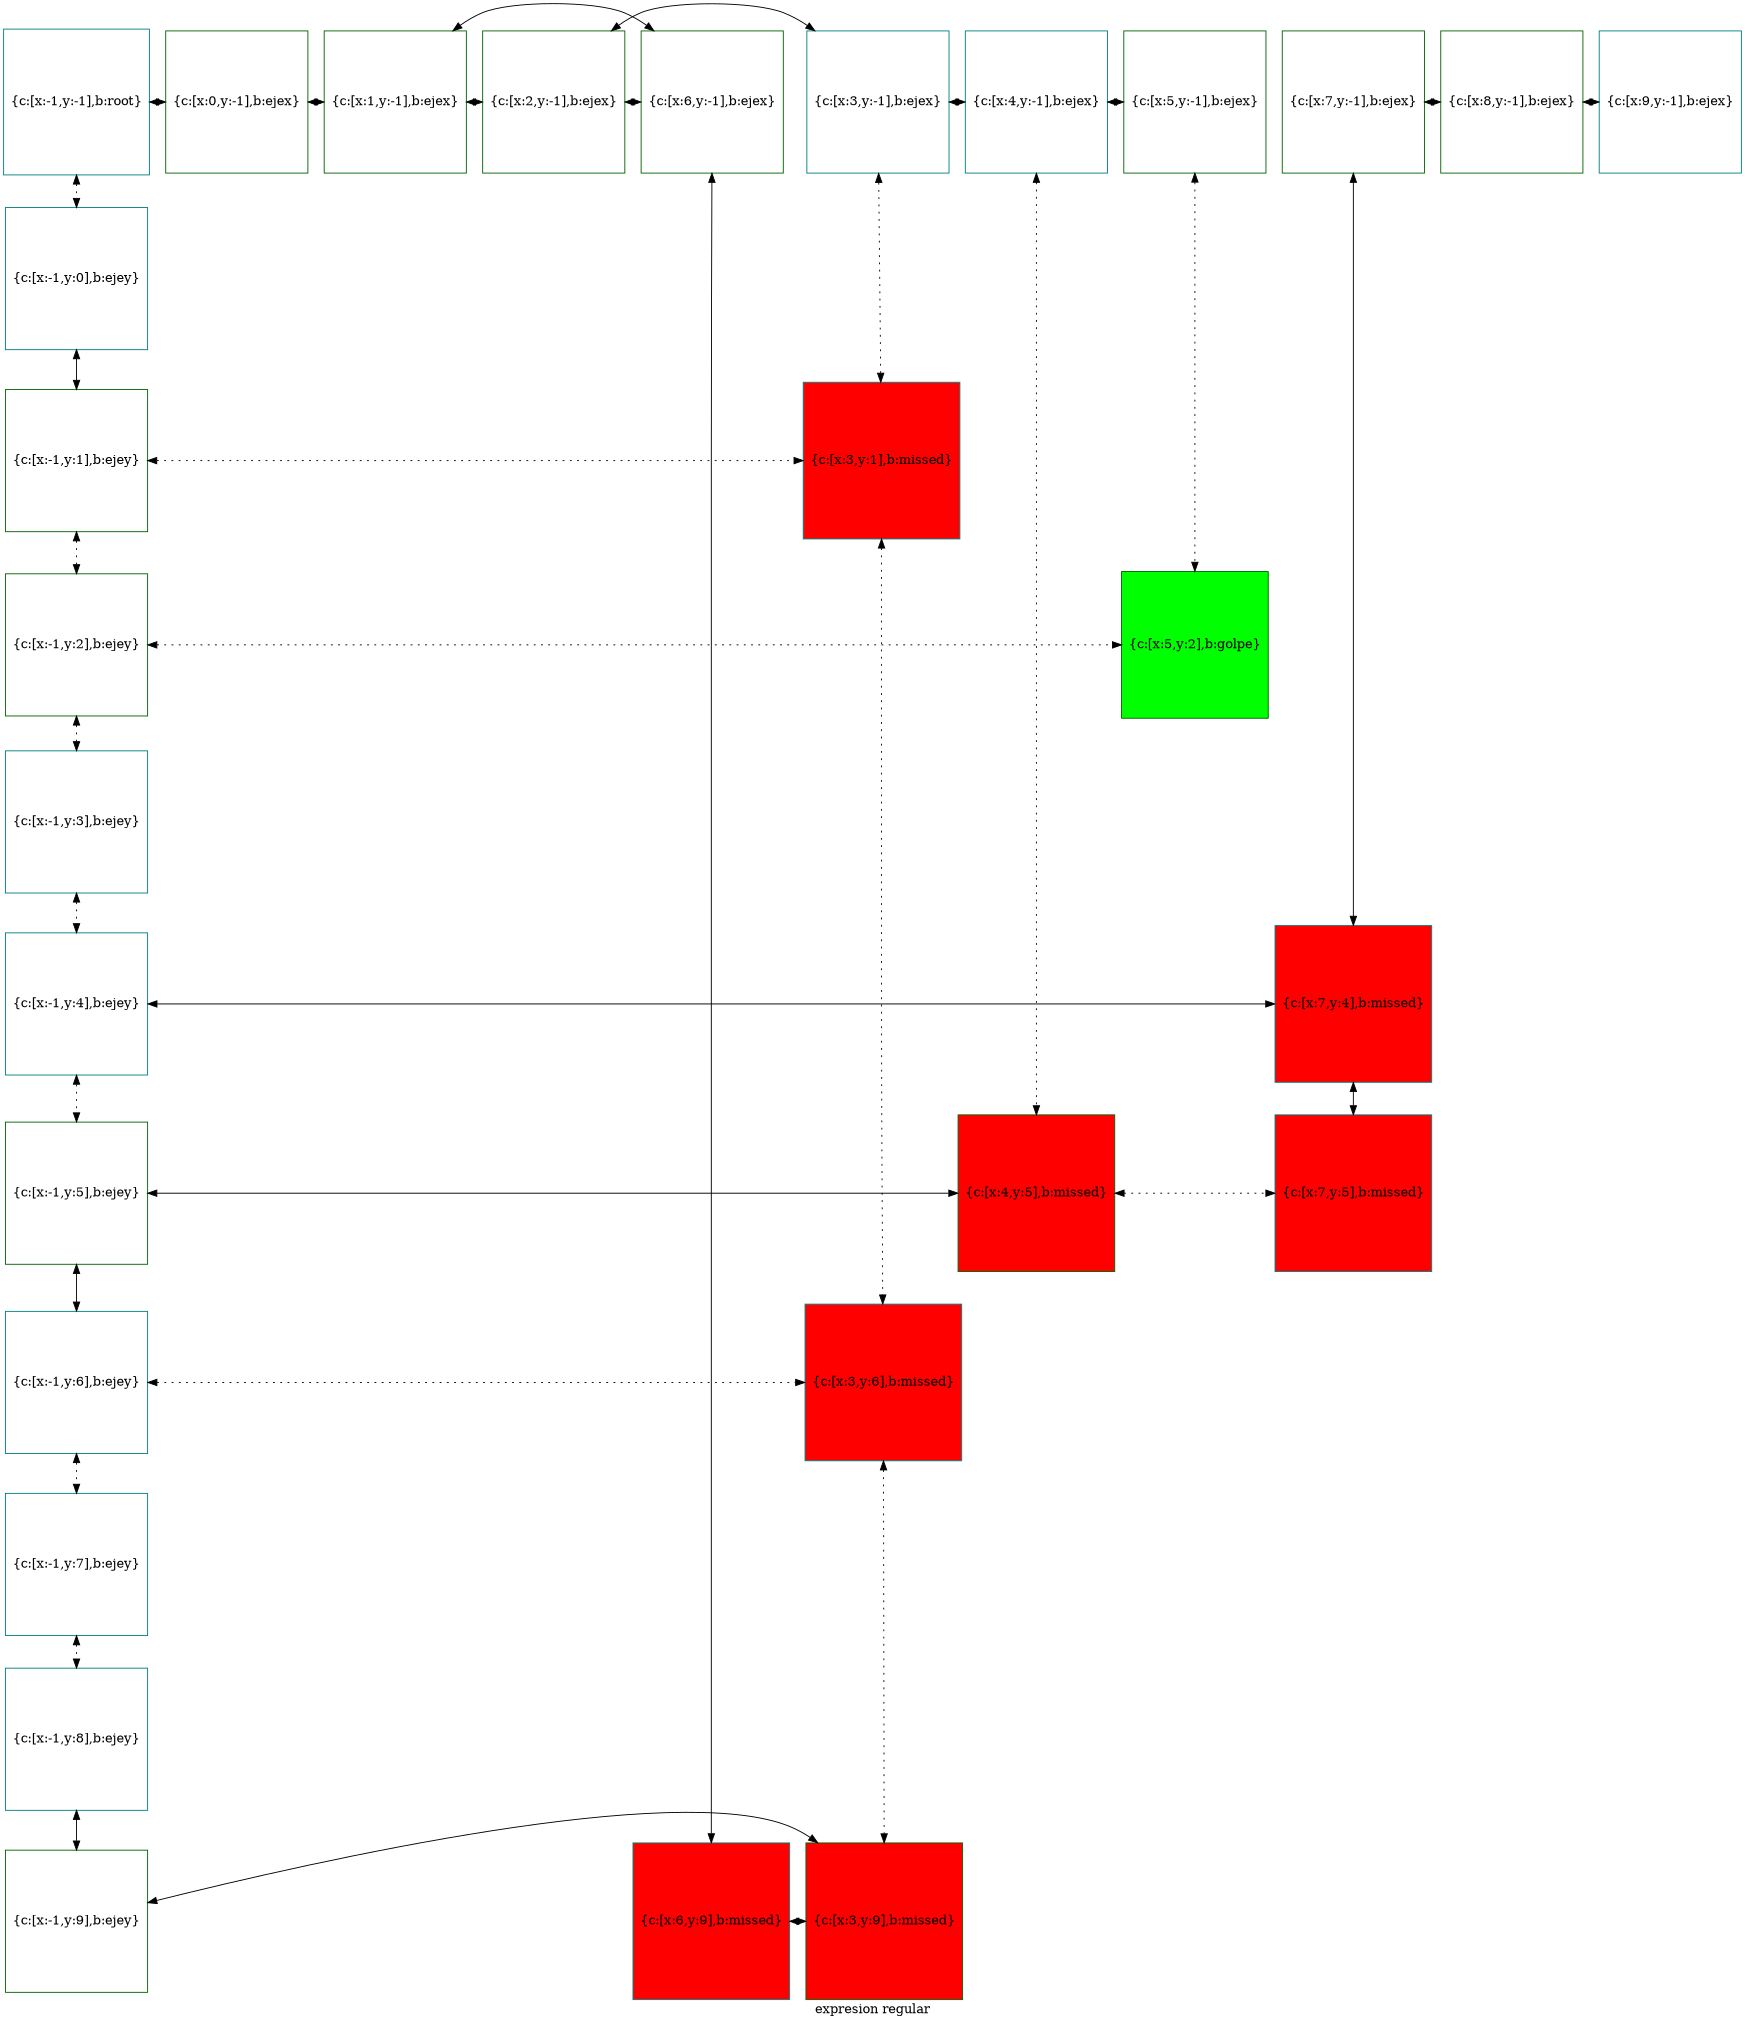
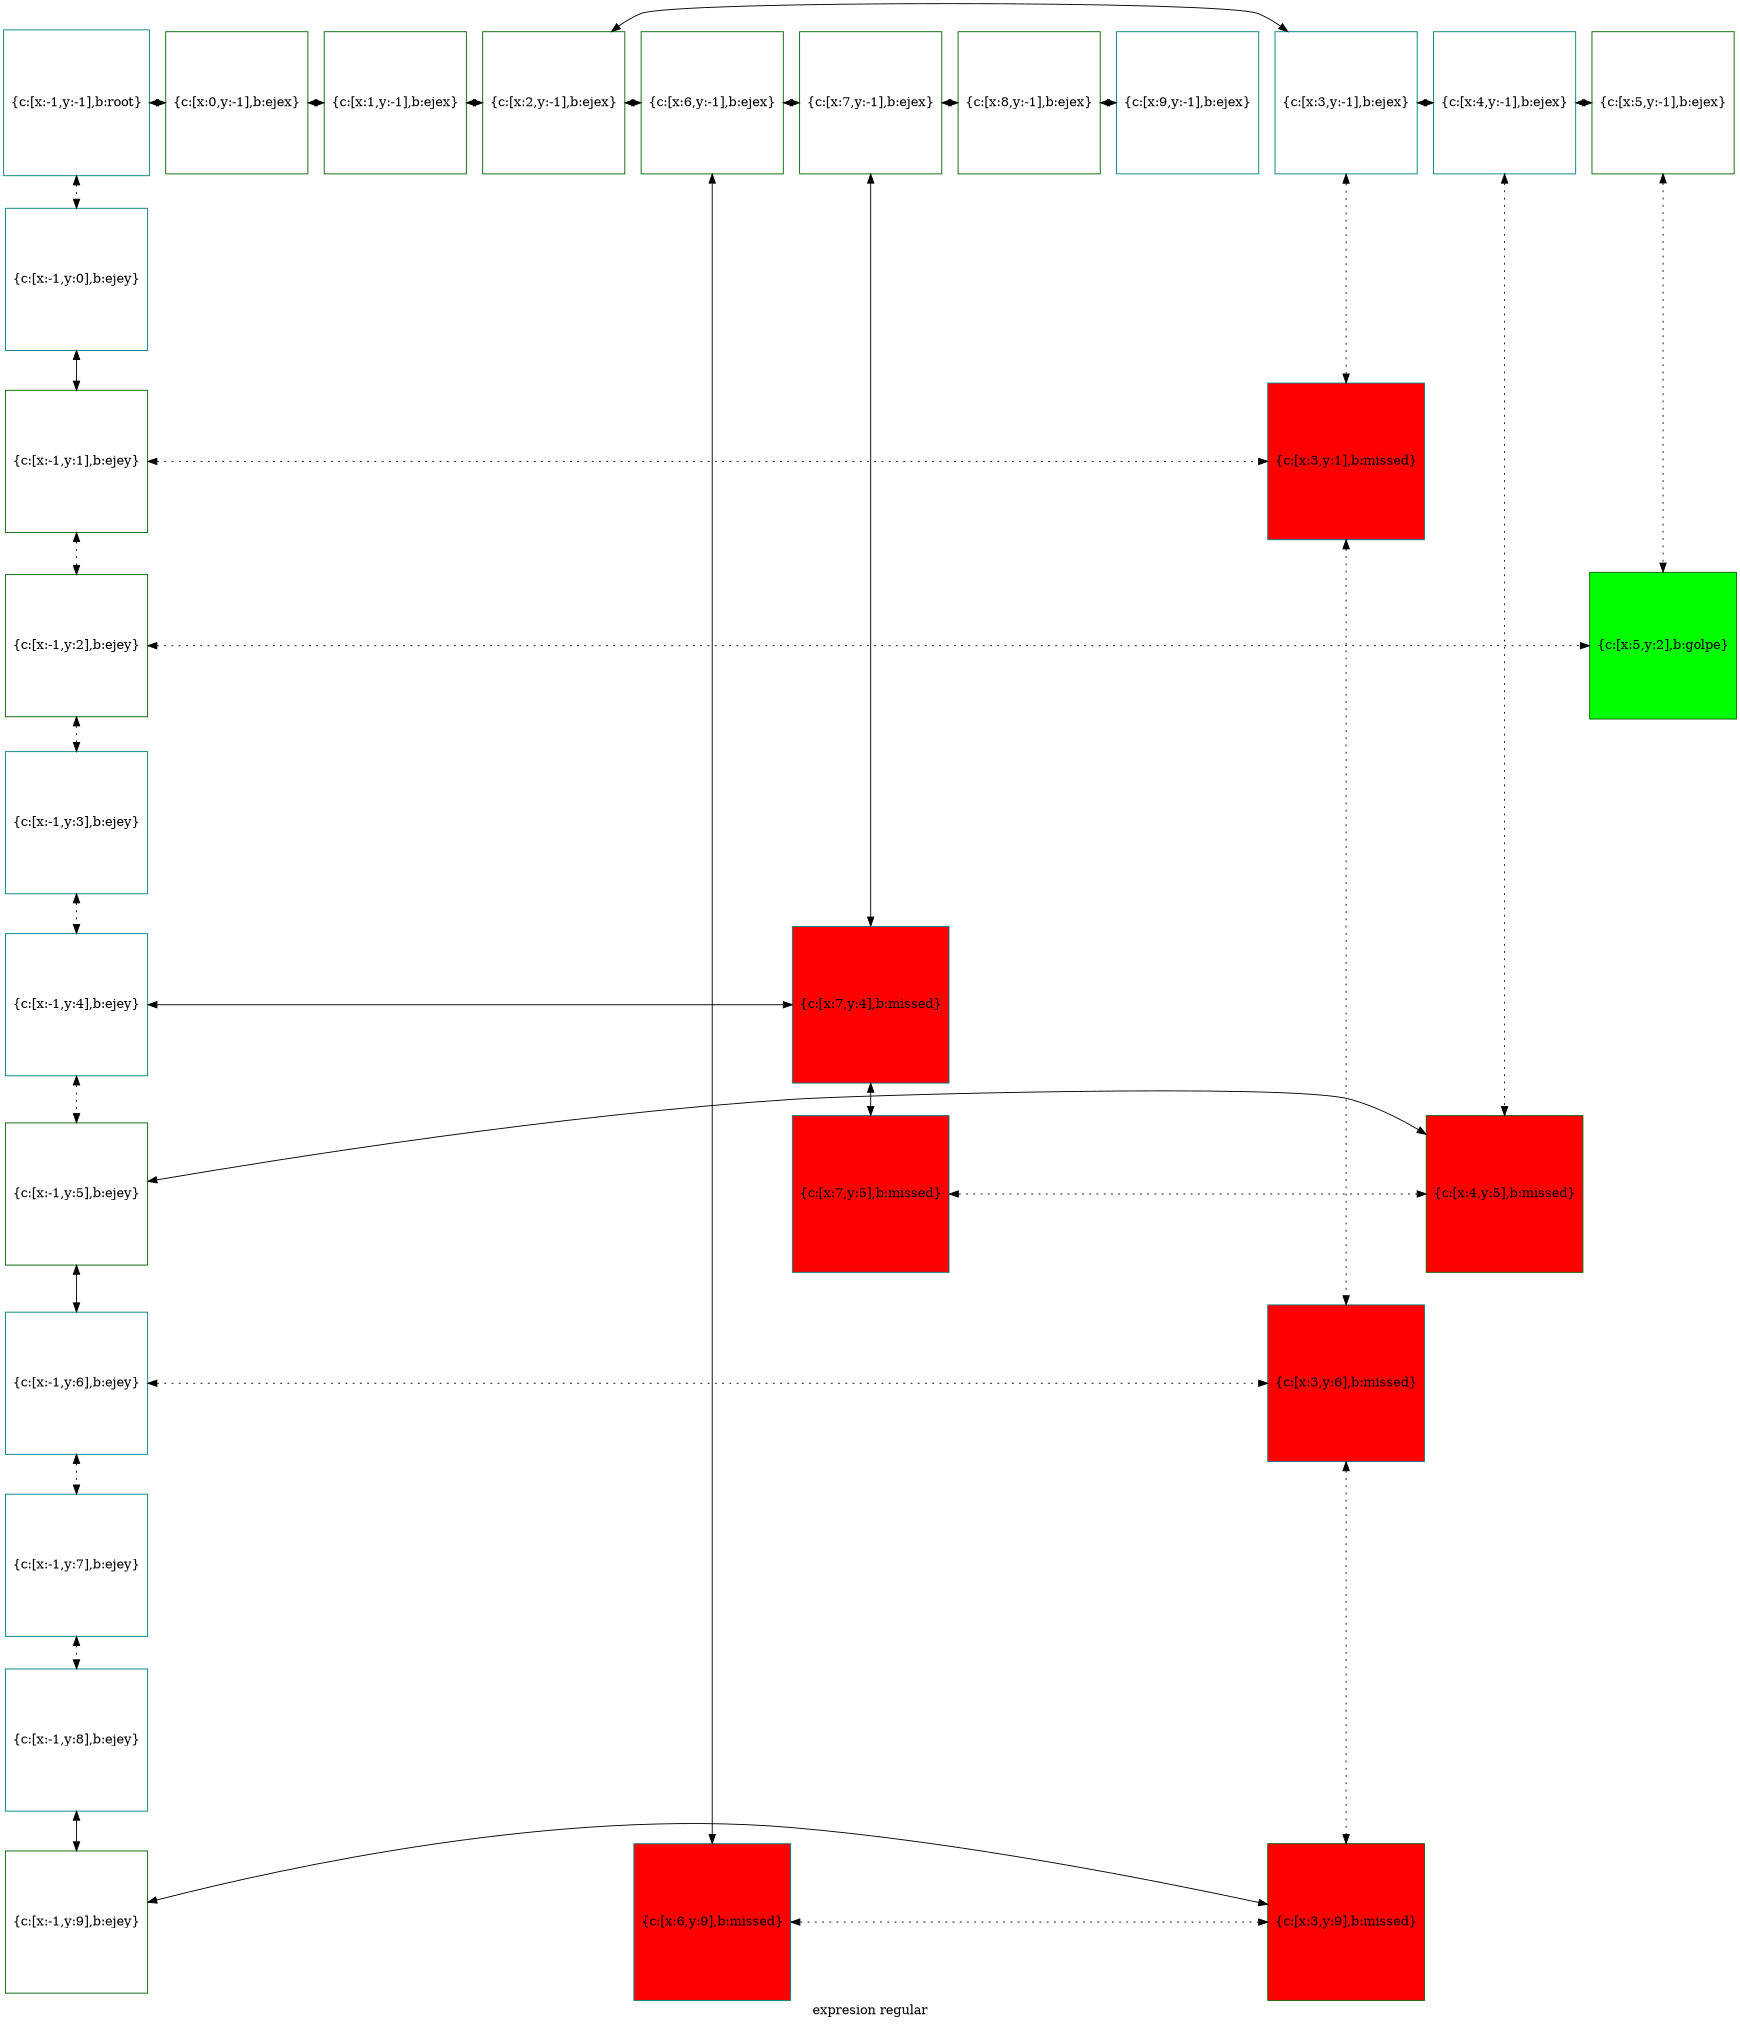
edge "{c:[x:1,y:-1],b:ejex}" -- "{c:[x:6,y:-1],b:ejex}": now "{c:[x:7,y:-1],b:ejex}" -- "{c:[x:6,y:-1],b:ejex}"
